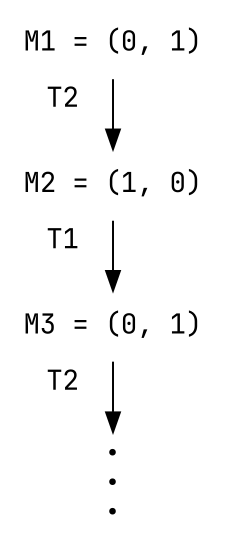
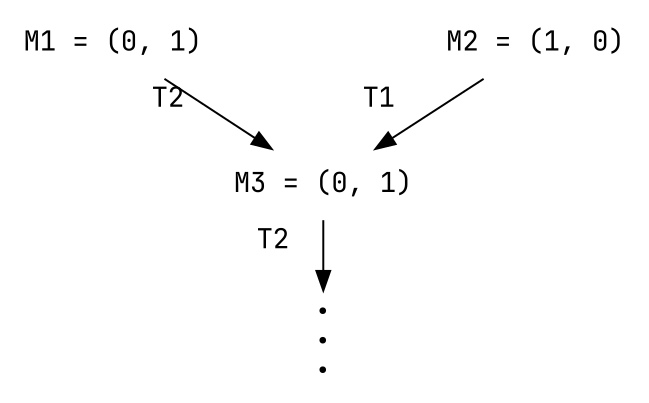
edge "M1 = (0, 1)" -> "M2 = (1, 0)": now "M1 = (0, 1)" -> "M3 = (0, 1)"
